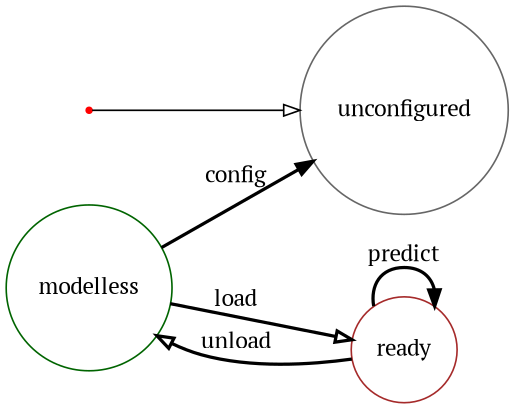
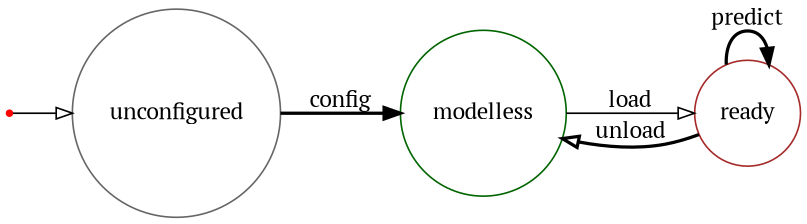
edge "modelless" -> "unconfigured": reversed
edge "modelless" -> "ready": style bold -> solid
